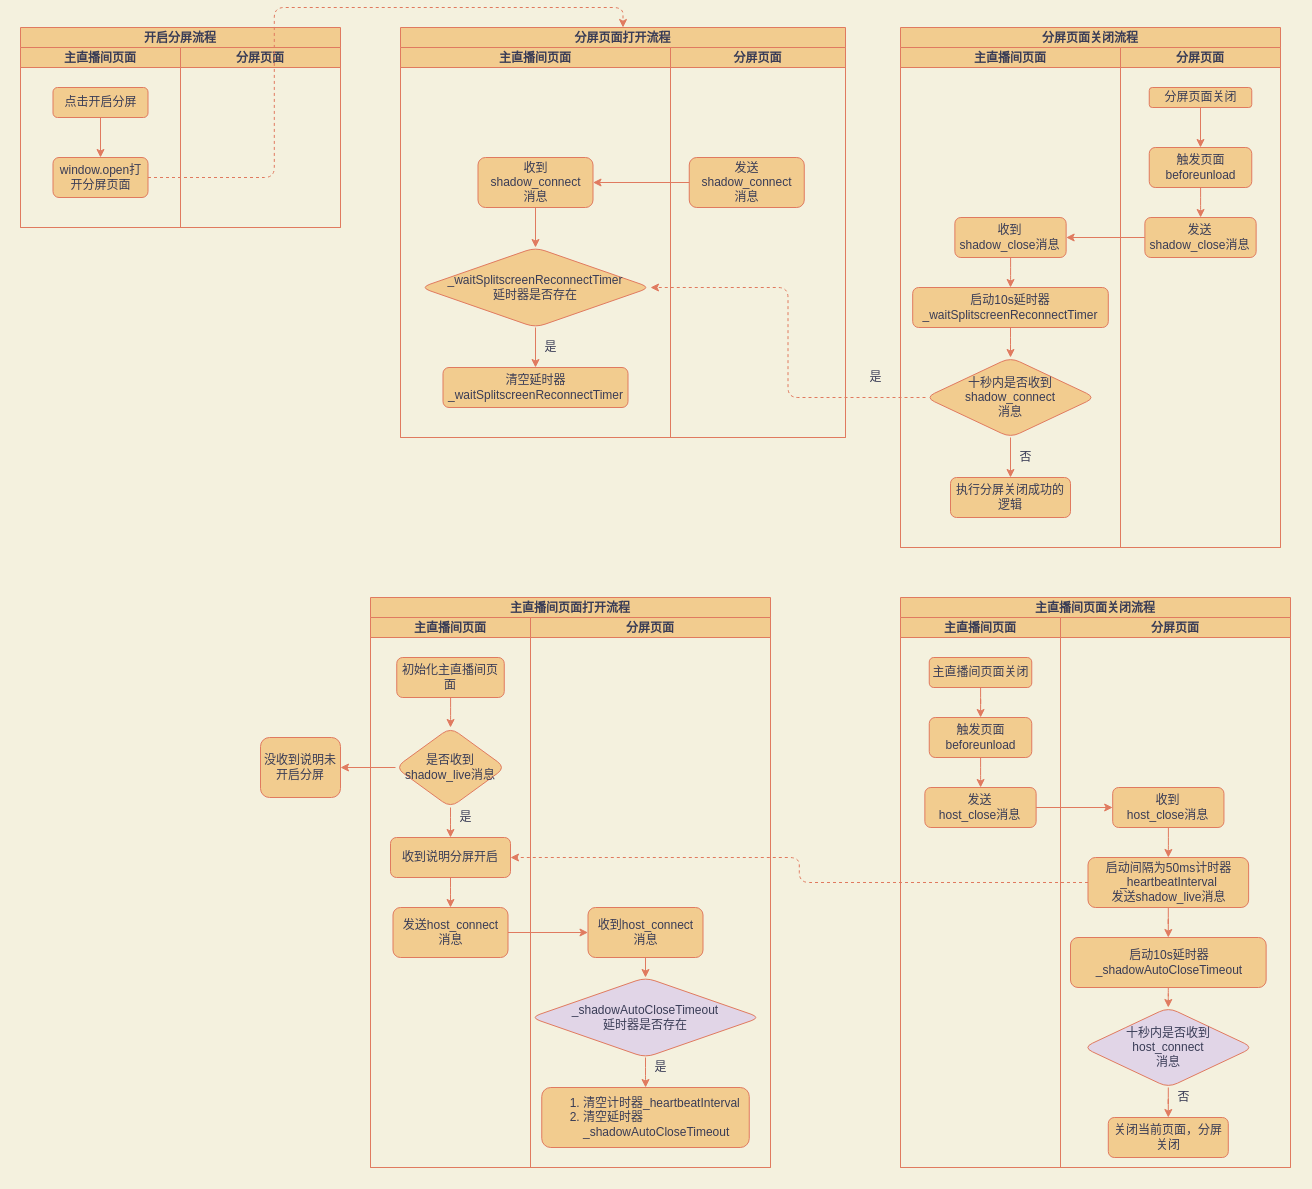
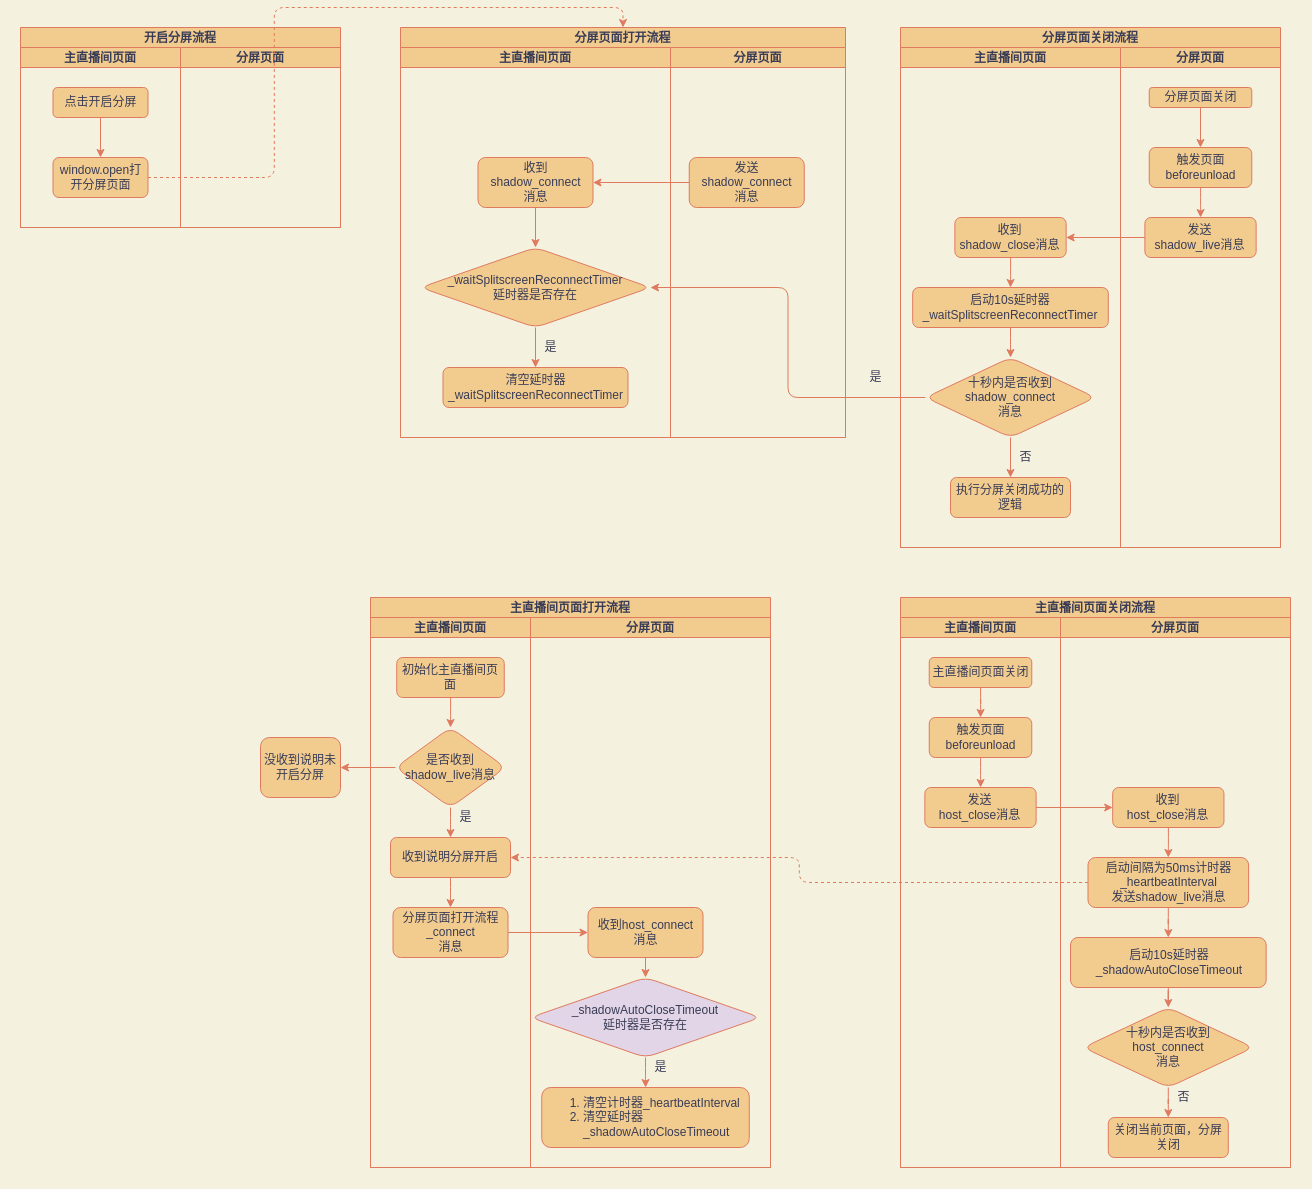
node "发送 shadow_close消息": label "发送 shadow_close消息" -> "发送 shadow_live消息"
edge "十秒内是否收到 shadow_connect 消息" -> "_waitSplitscreenReconnectTimer 延时器是否存在": style dashed -> solid
node "发送host_connect 消息": label "发送host_connect 消息" -> "分屏页面打开流程_connect 消息"
edge "启动10s延时器_shadowAutoCloseTimeout" -> "十秒内是否收到 host_connect 消息": style dashed -> solid
node "十秒内是否收到 host_connect 消息": fillcolor #e1d5e7 -> #f2cc8f
